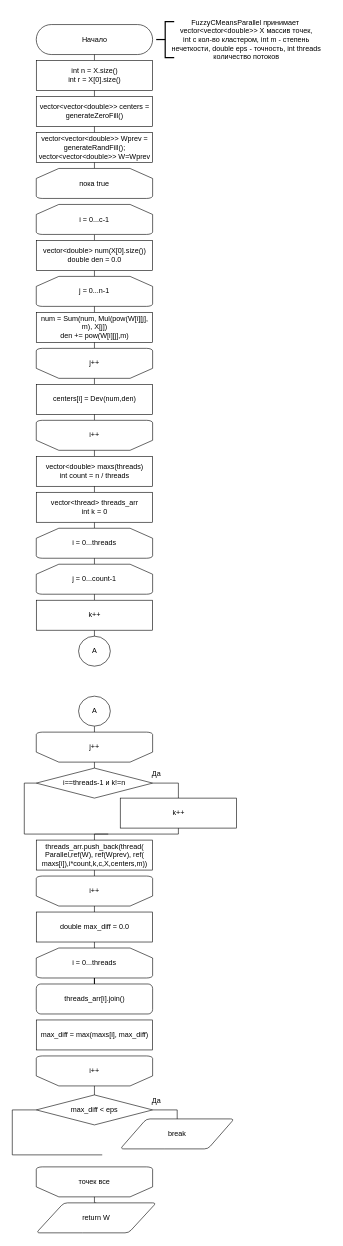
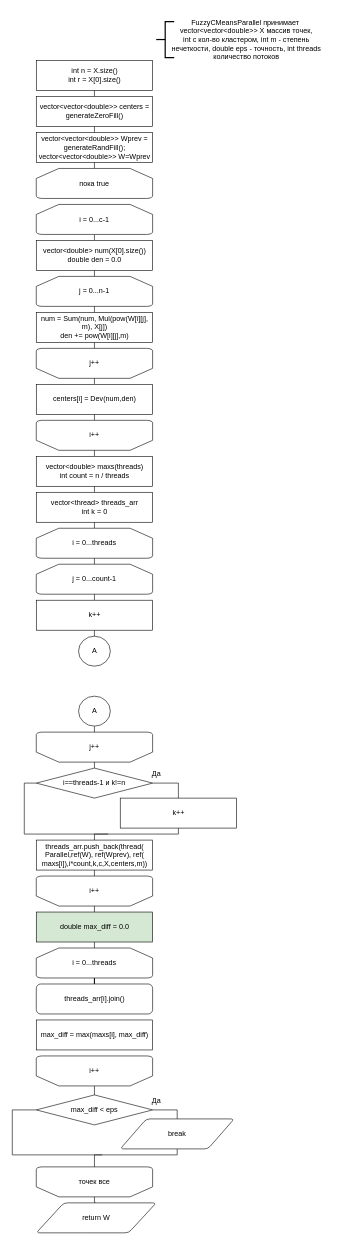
node "Начало": removed
edge "Начало" -- "int n = X.size() int r = X[0].size()": removed
node "double max_diff = 0.0": fillcolor #ffffff -> #d5e8d4
edge "break" -- "точек все": added
